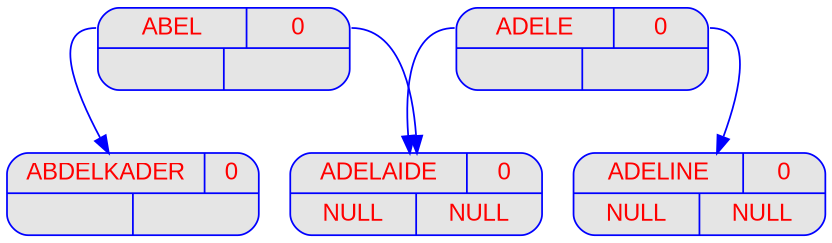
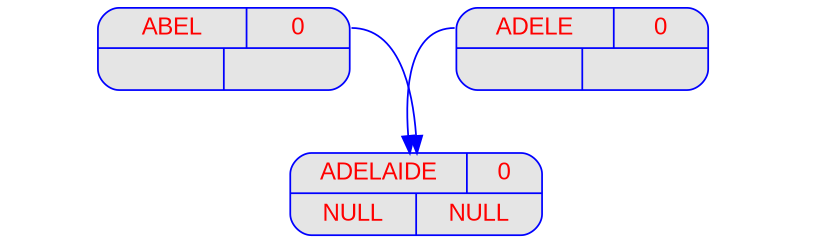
node "ABDELKADER": removed
node "ADELINE": removed
